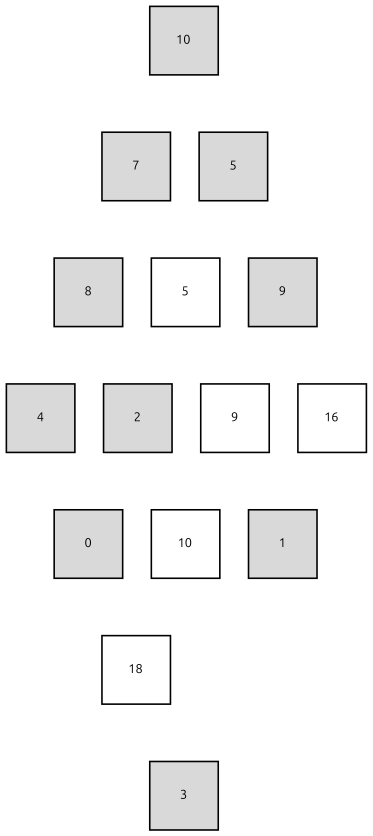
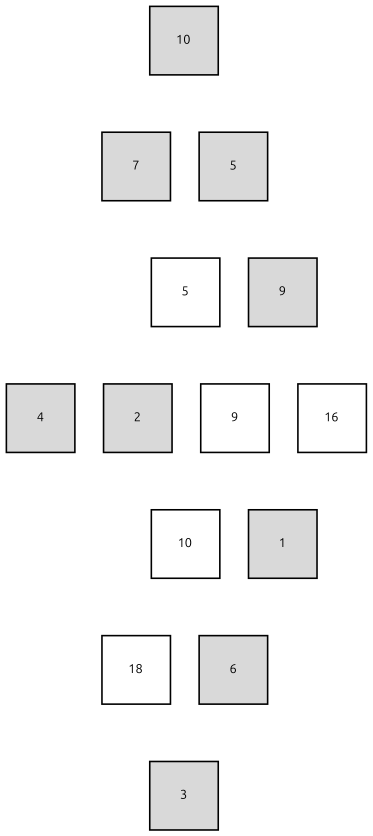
node "8": removed
node "0": removed
node "6": added
